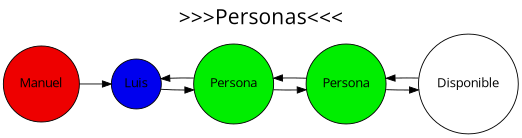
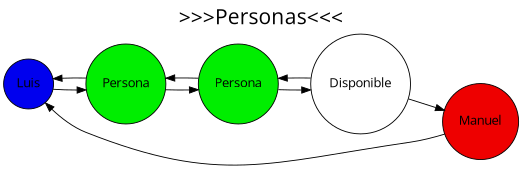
edge "Disponible" -> "Manuel": added
